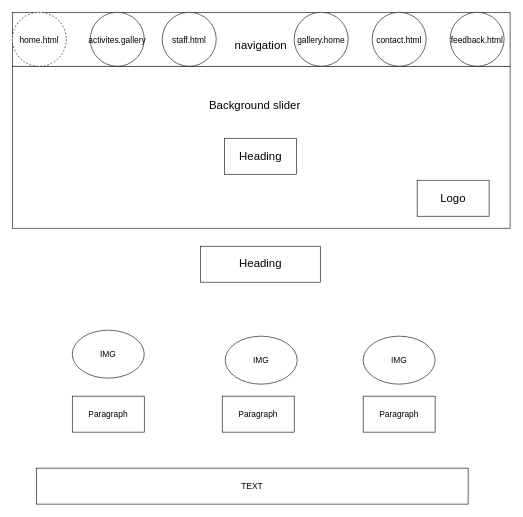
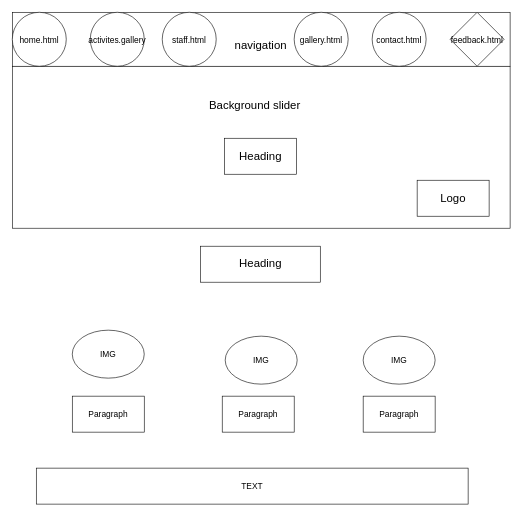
node "home.html": style dashed -> solid
node "gallery.home": label "gallery.home" -> "gallery.html"
node "feedback.html": shape ellipse -> diamond
